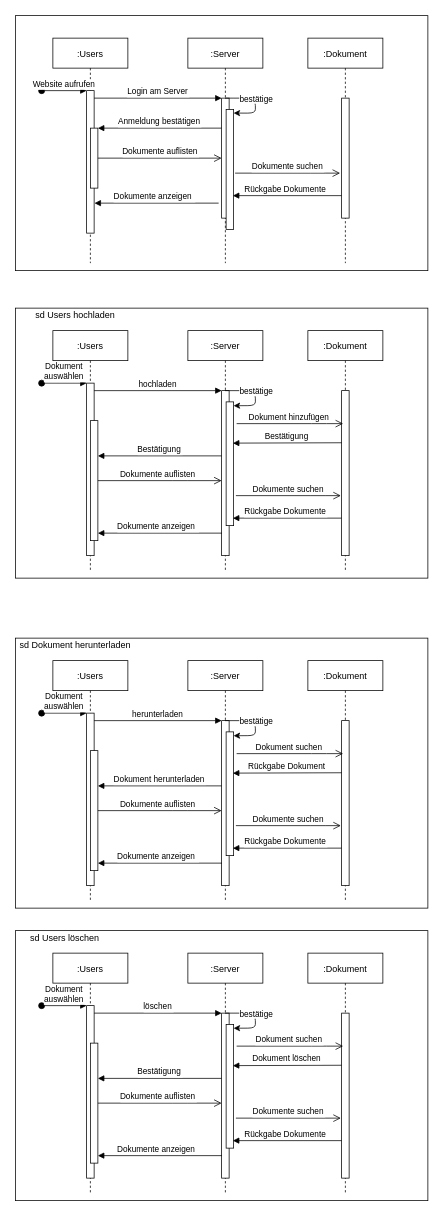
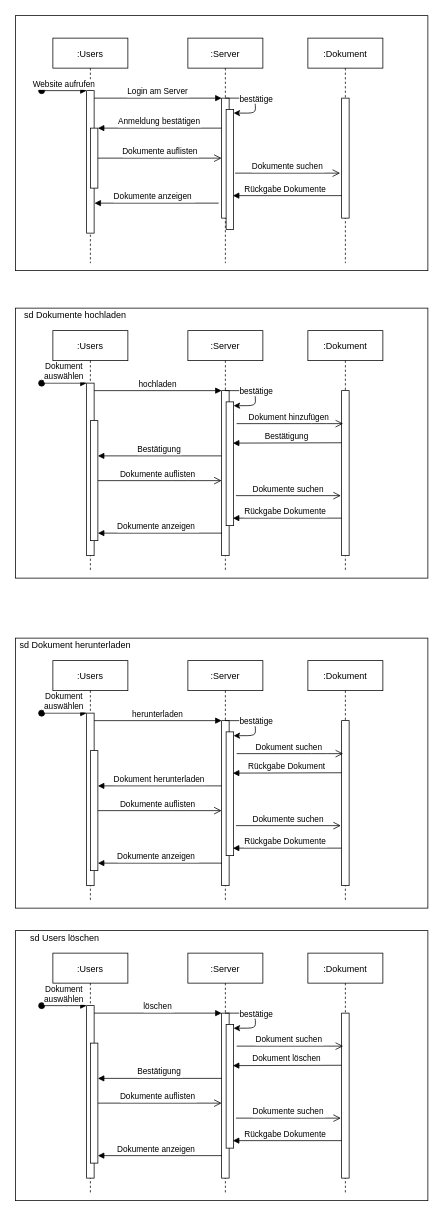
node "sd Users hochladen": label "sd Users hochladen" -> "sd Dokumente hochladen"
